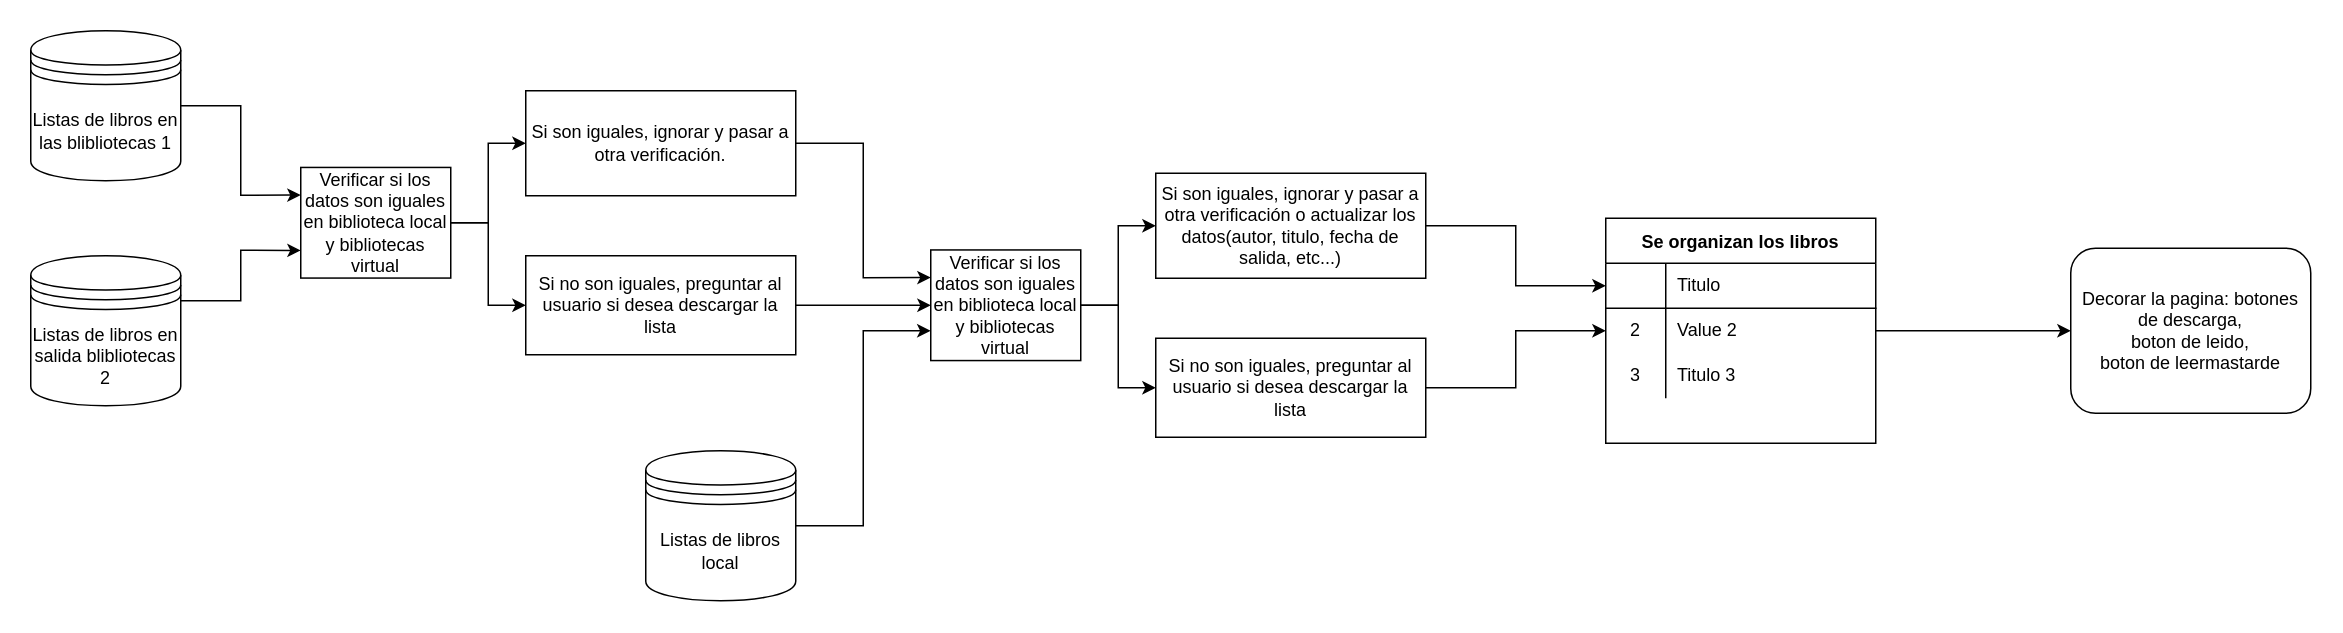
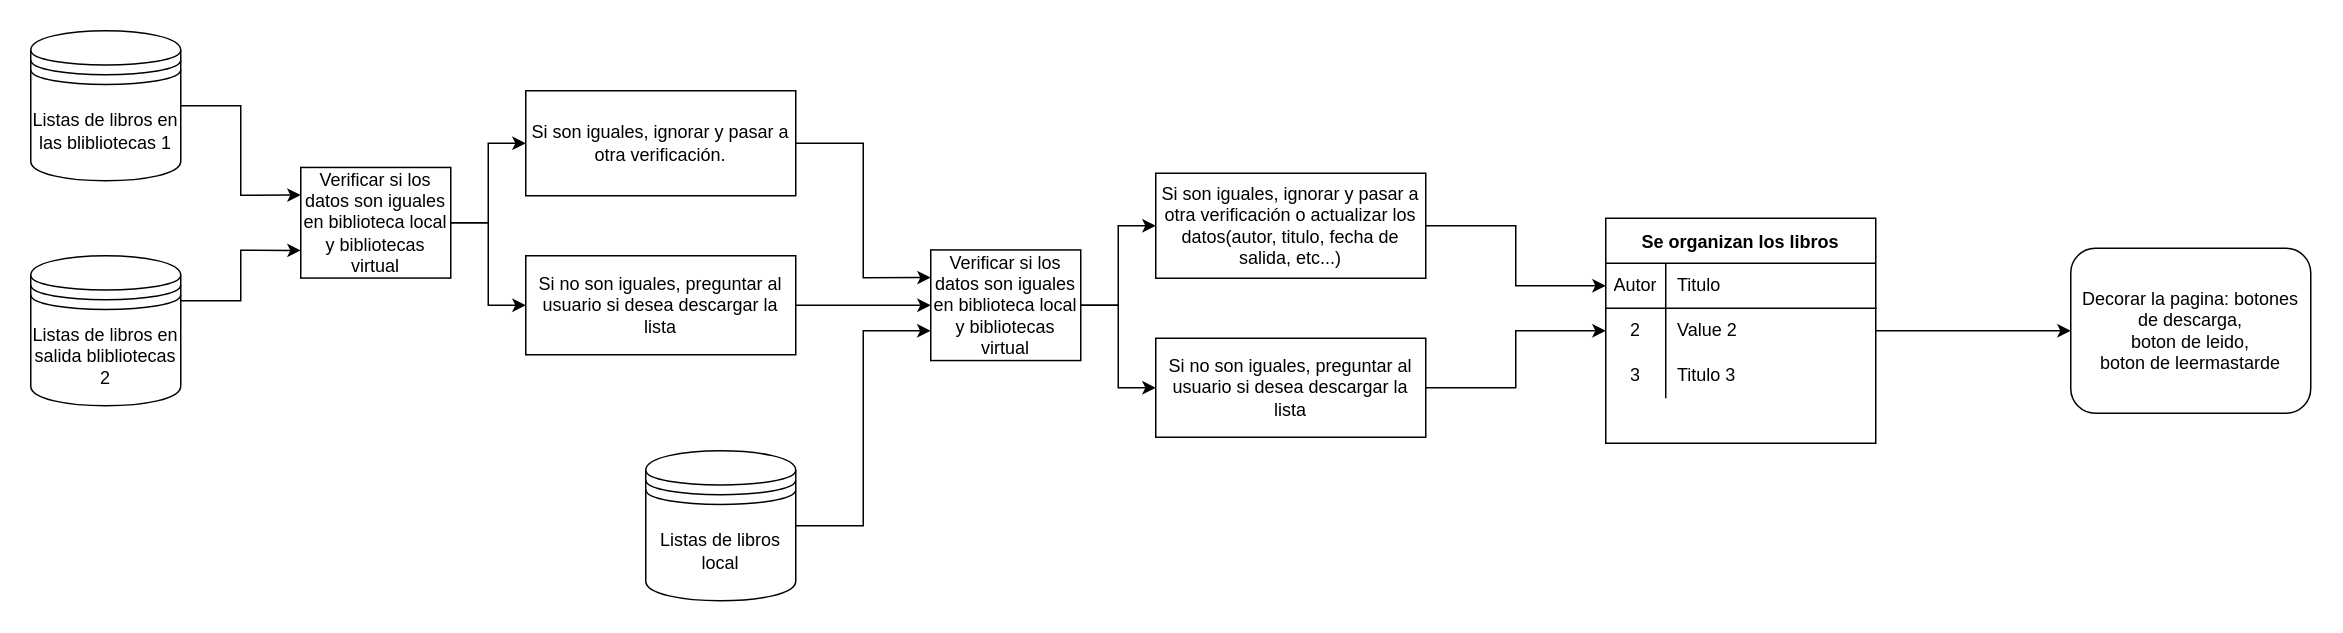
node "Autor": added
